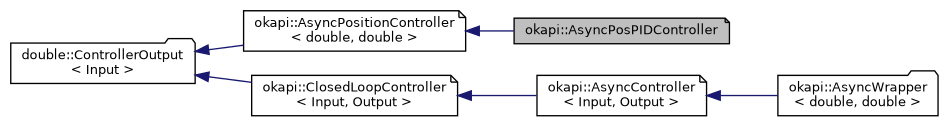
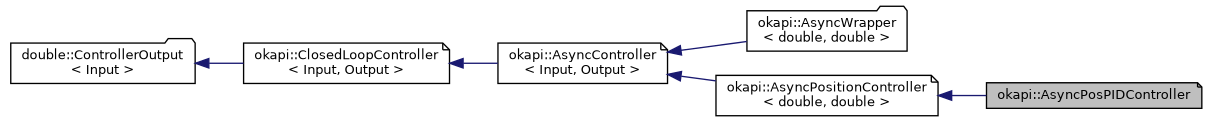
edge "okapi::AsyncPositionController < double, double >" -> "double::ControllerOutput < Input >": now "okapi::AsyncPositionController < double, double >" -> "okapi::AsyncController < Input, Output >"
